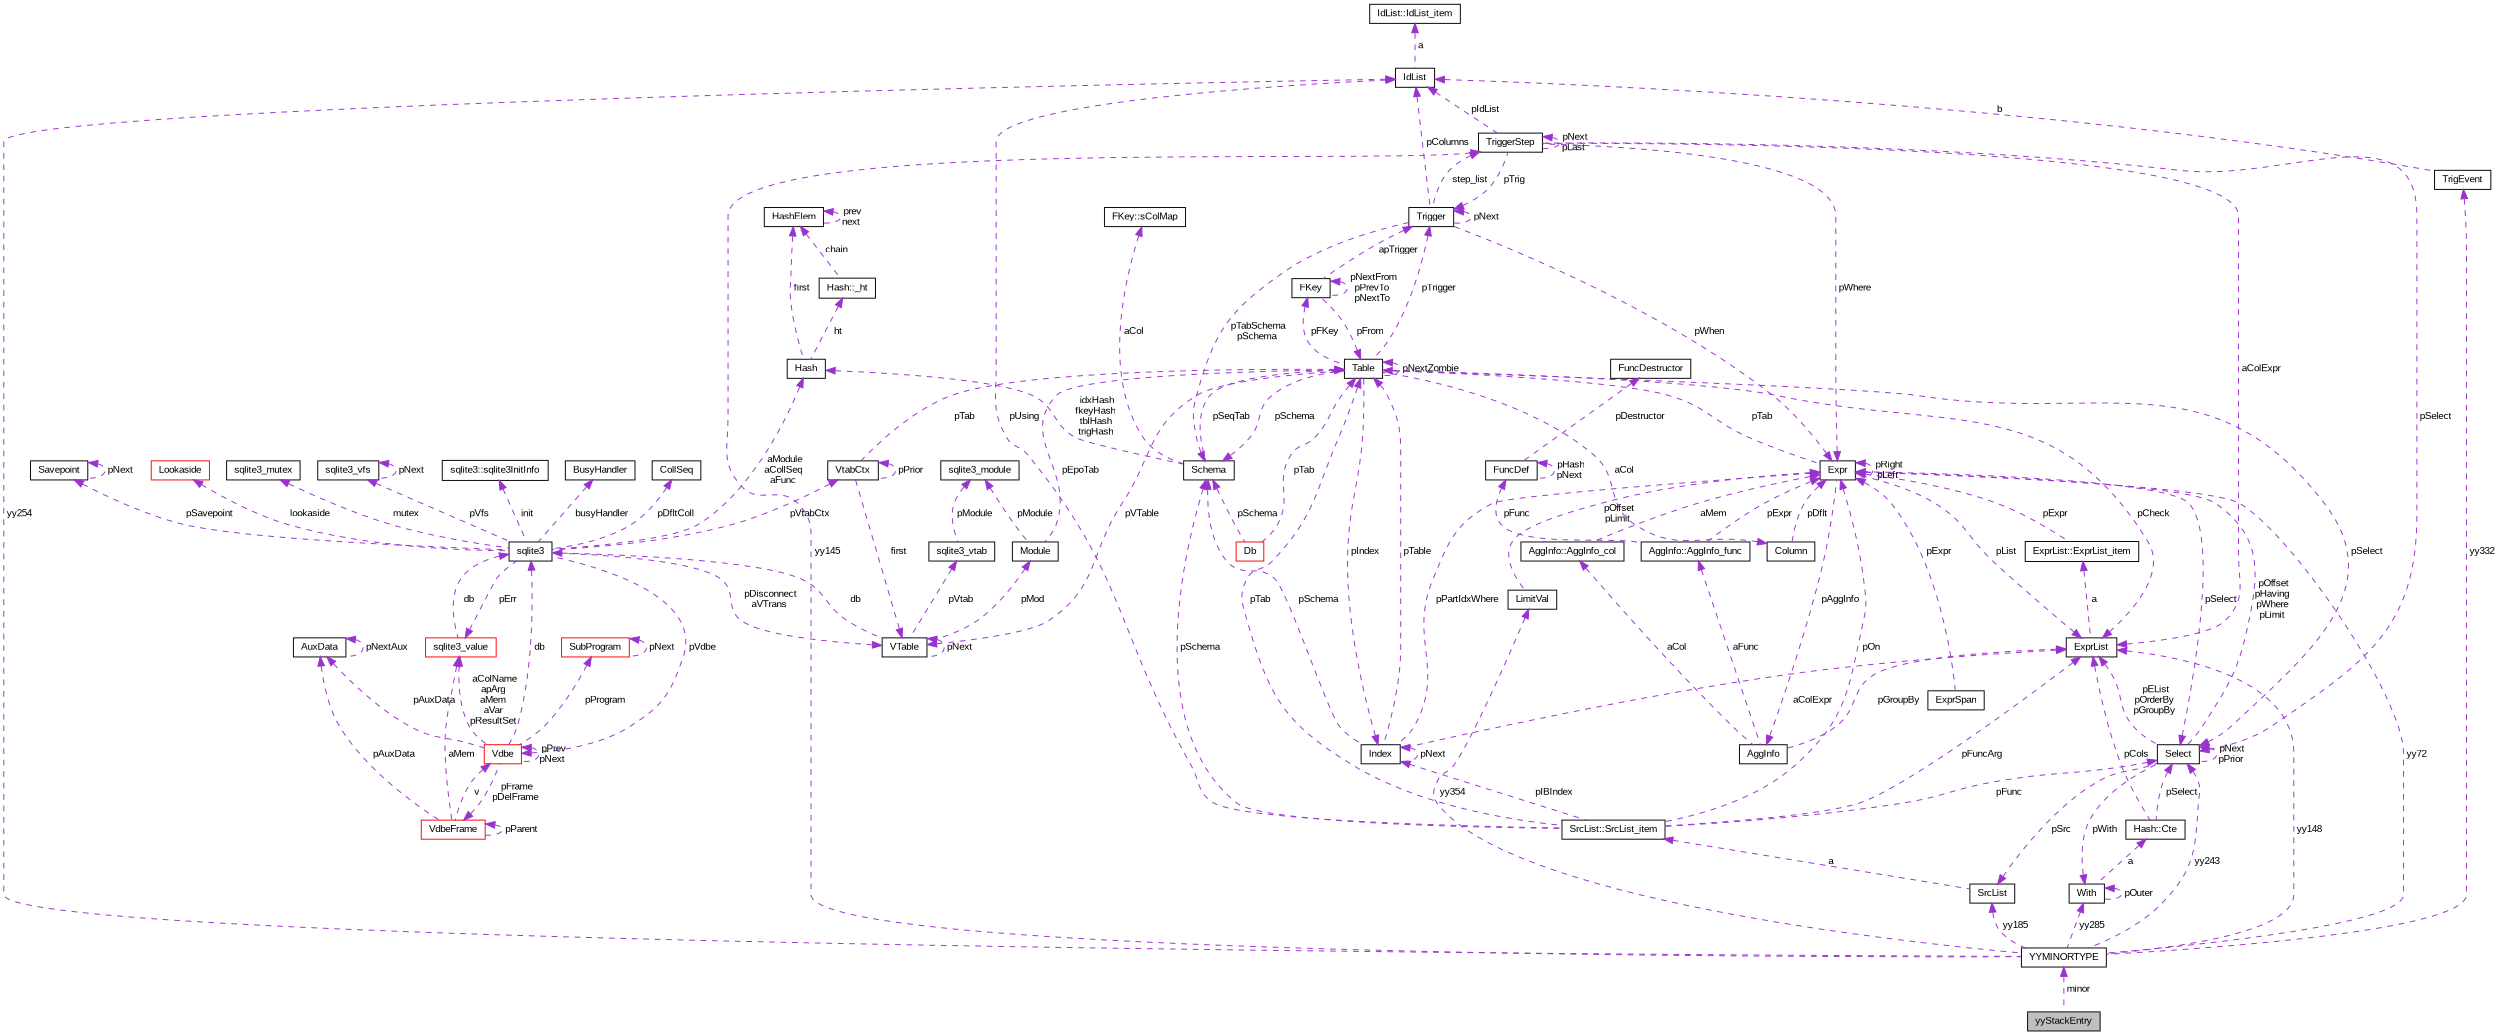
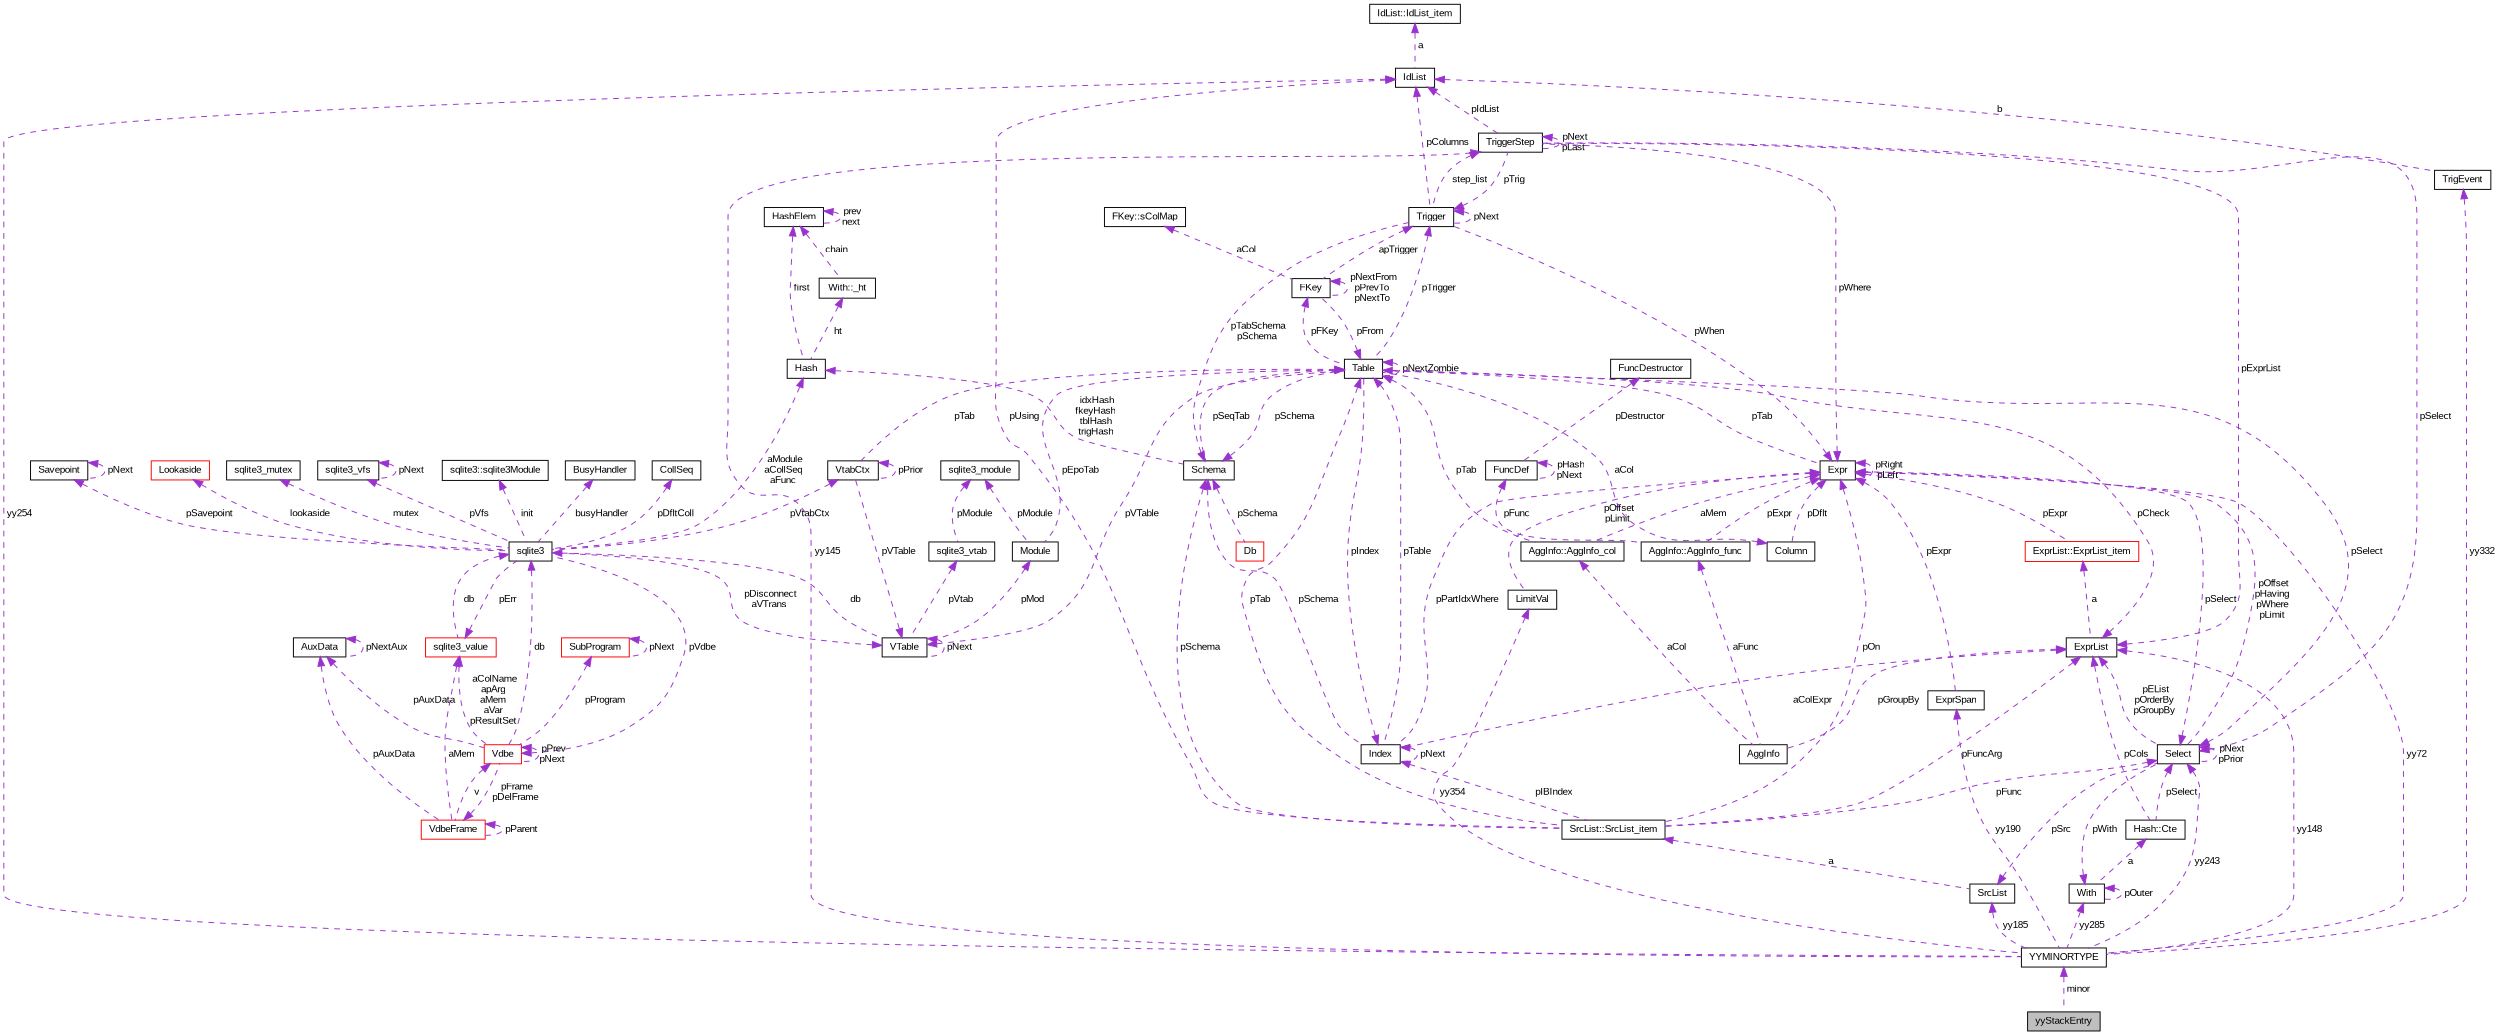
node "Hash::_ht": label "Hash::_ht" -> "With::_ht"
edge "Schema" -> "FKey::sColMap": now "FKey" -> "FKey::sColMap"
edge "TriggerStep" -> "ExprList": label " aColExpr" -> " pExprList"
edge "Db" -> "Table": now "AggInfo::AggInfo_col" -> "Table"
node "sqlite3::sqlite3InitInfo": label "sqlite3::sqlite3InitInfo" -> "sqlite3::sqlite3Module"
edge "Expr" -> "ExprList": removed, label "pList"
edge "VtabCtx" -> "VTable": label " first" -> " pVTable"
node "ExprList::ExprList_item": color black -> red
edge "Expr" -> "AggInfo": removed, label "pAggInfo"
edge "YYMINORTYPE" -> "ExprSpan": added, label "yy190"
